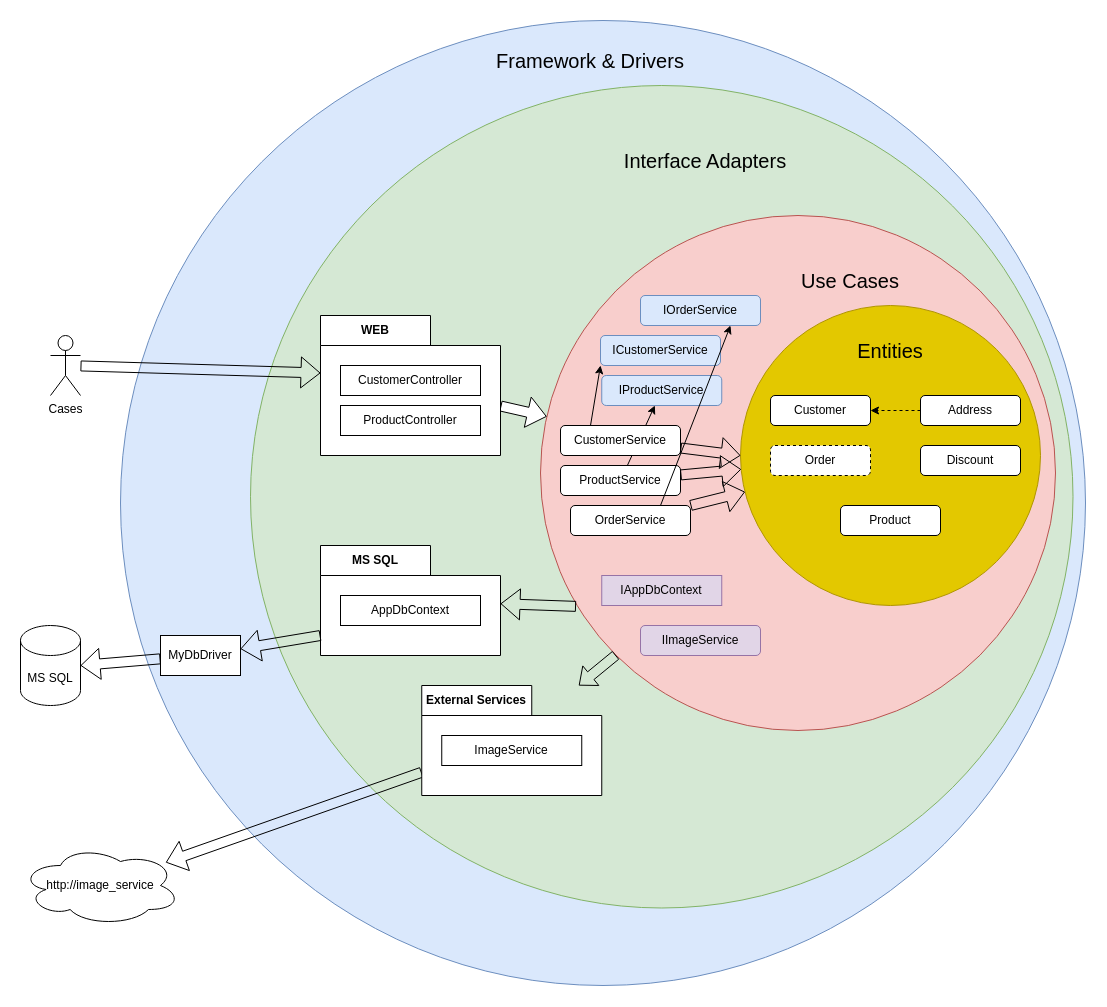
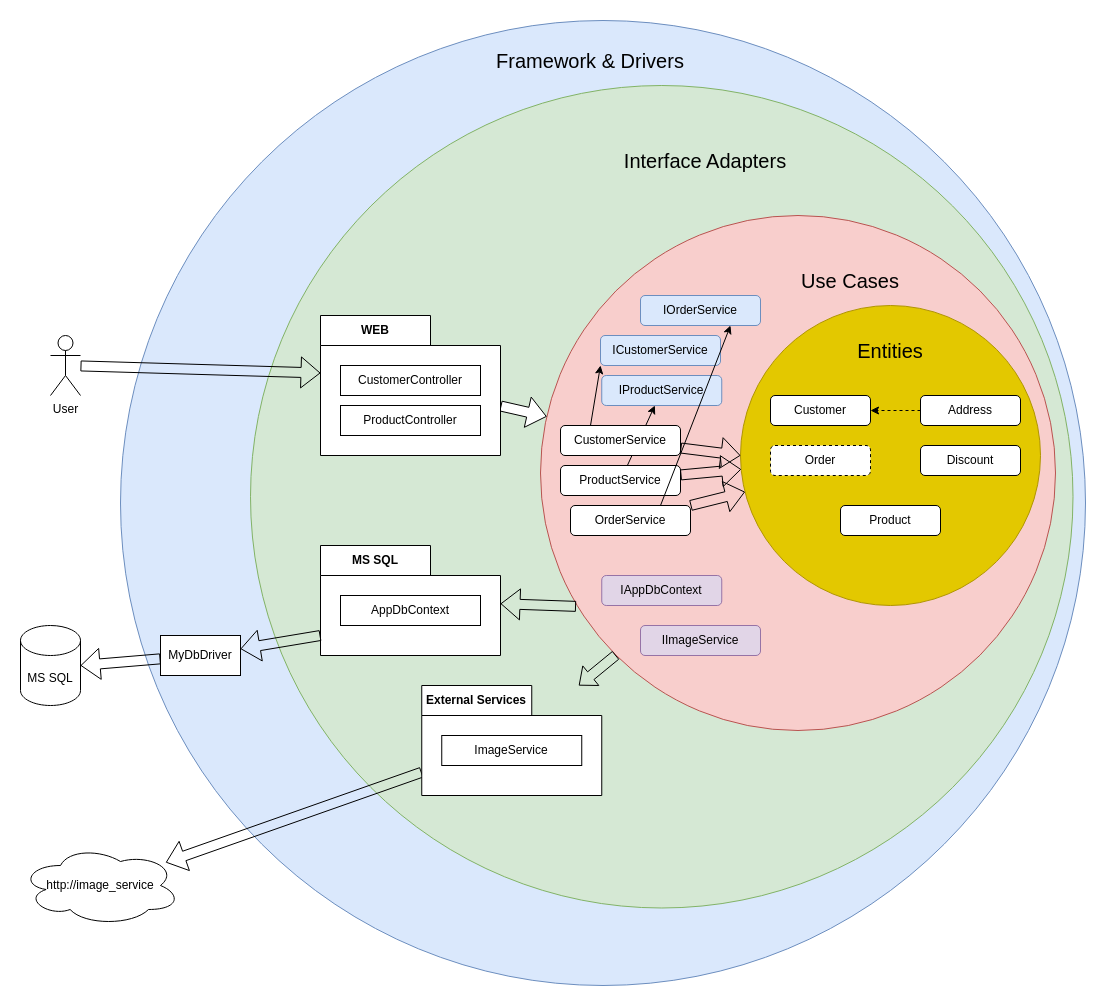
node "Cases": label "Cases" -> "User"
node "IAppDbContext": shape rectangle -> rounded rectangle
